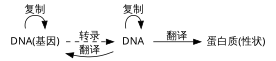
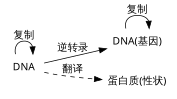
edge "DNA(基因)" -> "DNA": removed, label "转录"
edge "DNA" -> "蛋白质(性状)": style solid -> dashed
edge "DNA" -> "DNA(基因)": label "翻译" -> "逆转录"
